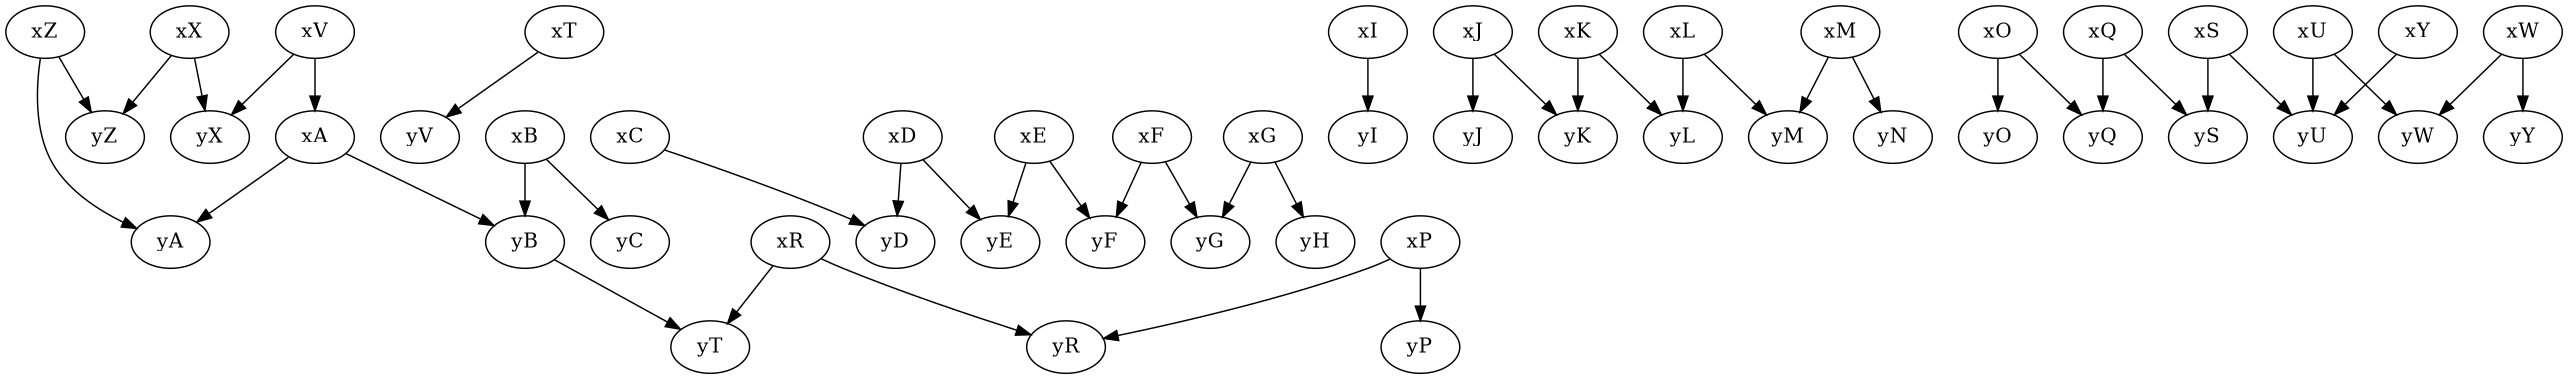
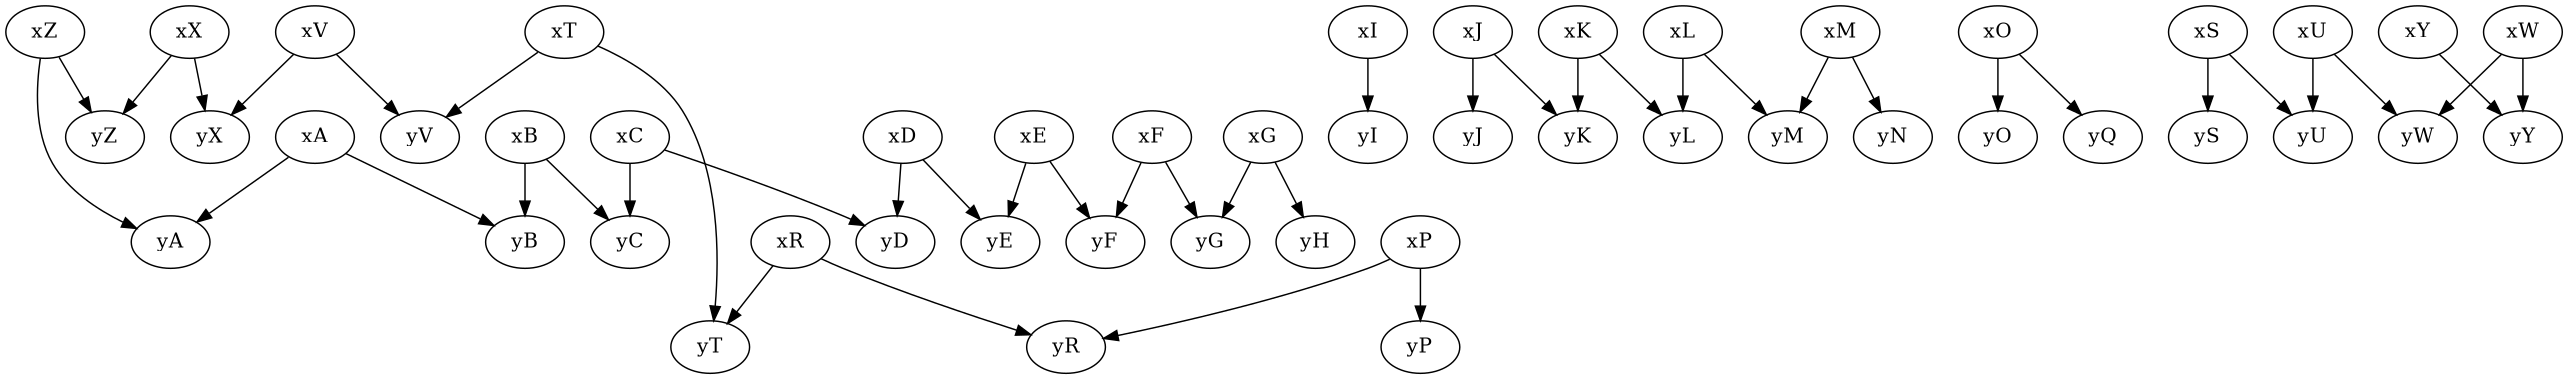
node "xQ": removed
edge "xV" -> "xA": now "xV" -> "yV"
edge "xY" -> "yU": now "xY" -> "yY"
edge "xC" -> "yC": added
edge "yB" -> "yT": now "xT" -> "yT"
